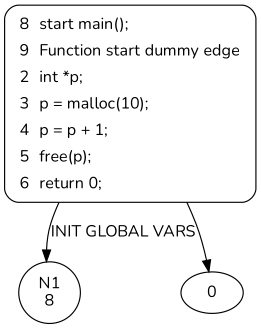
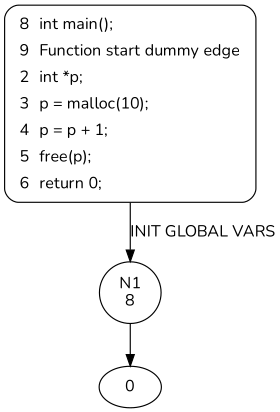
node "8": text "start main();" -> "int main();"
edge "8" -> "0": now "N1 8" -> "0"
